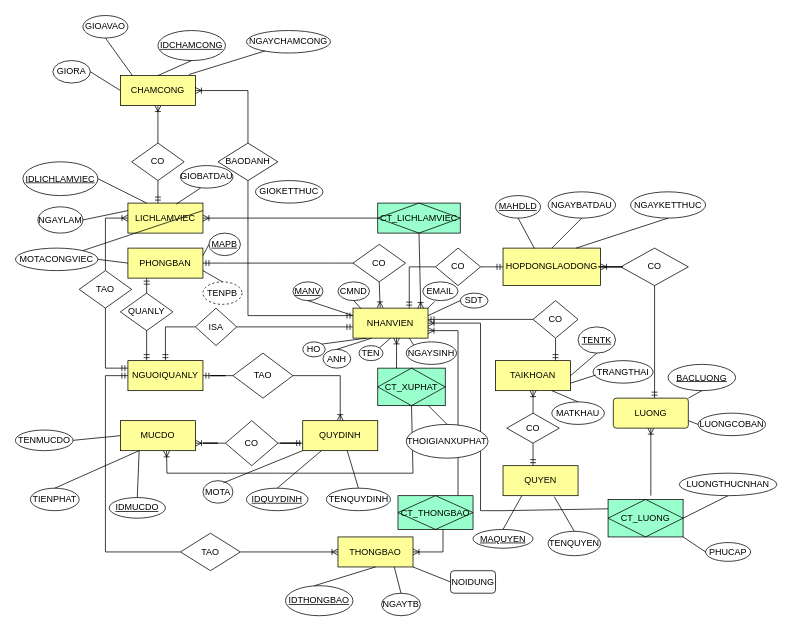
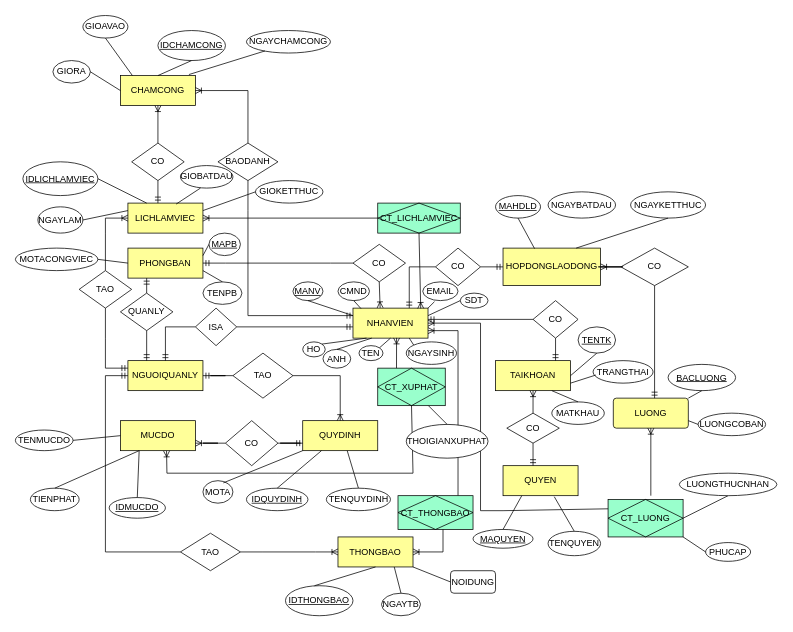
edge "LICHLAMVIEC" -- "MOTACONGVIEC": now "LICHLAMVIEC" -- "GIOKETTHUC"
edge "NGAYBATDAU" -- "HOPDONGLAODONG": removed
node "TENPB": style dashed -> solid
